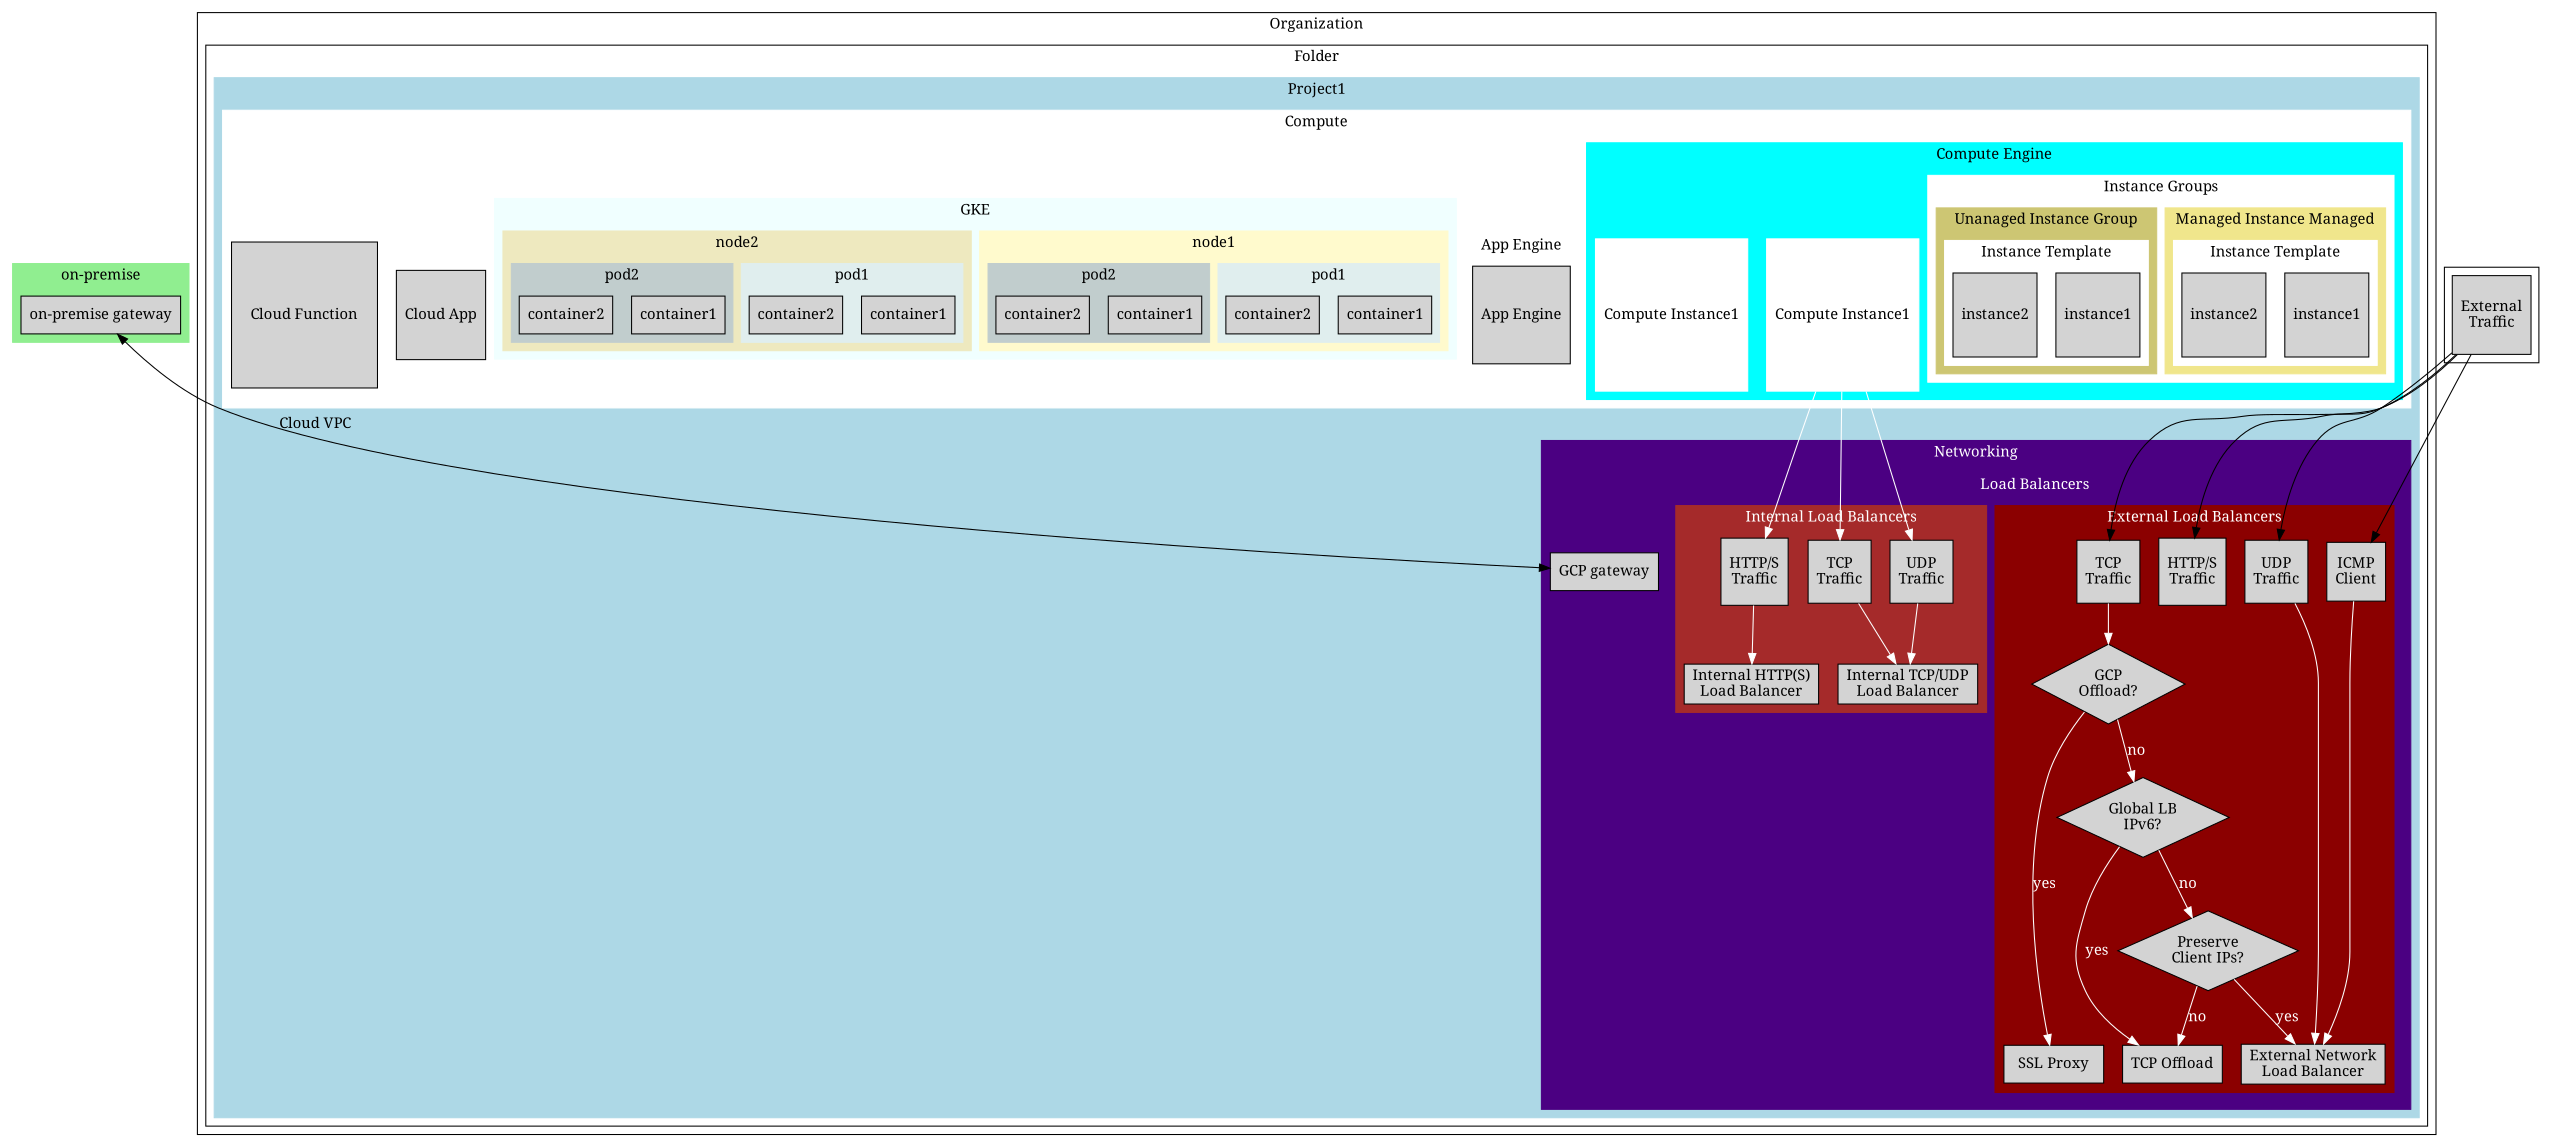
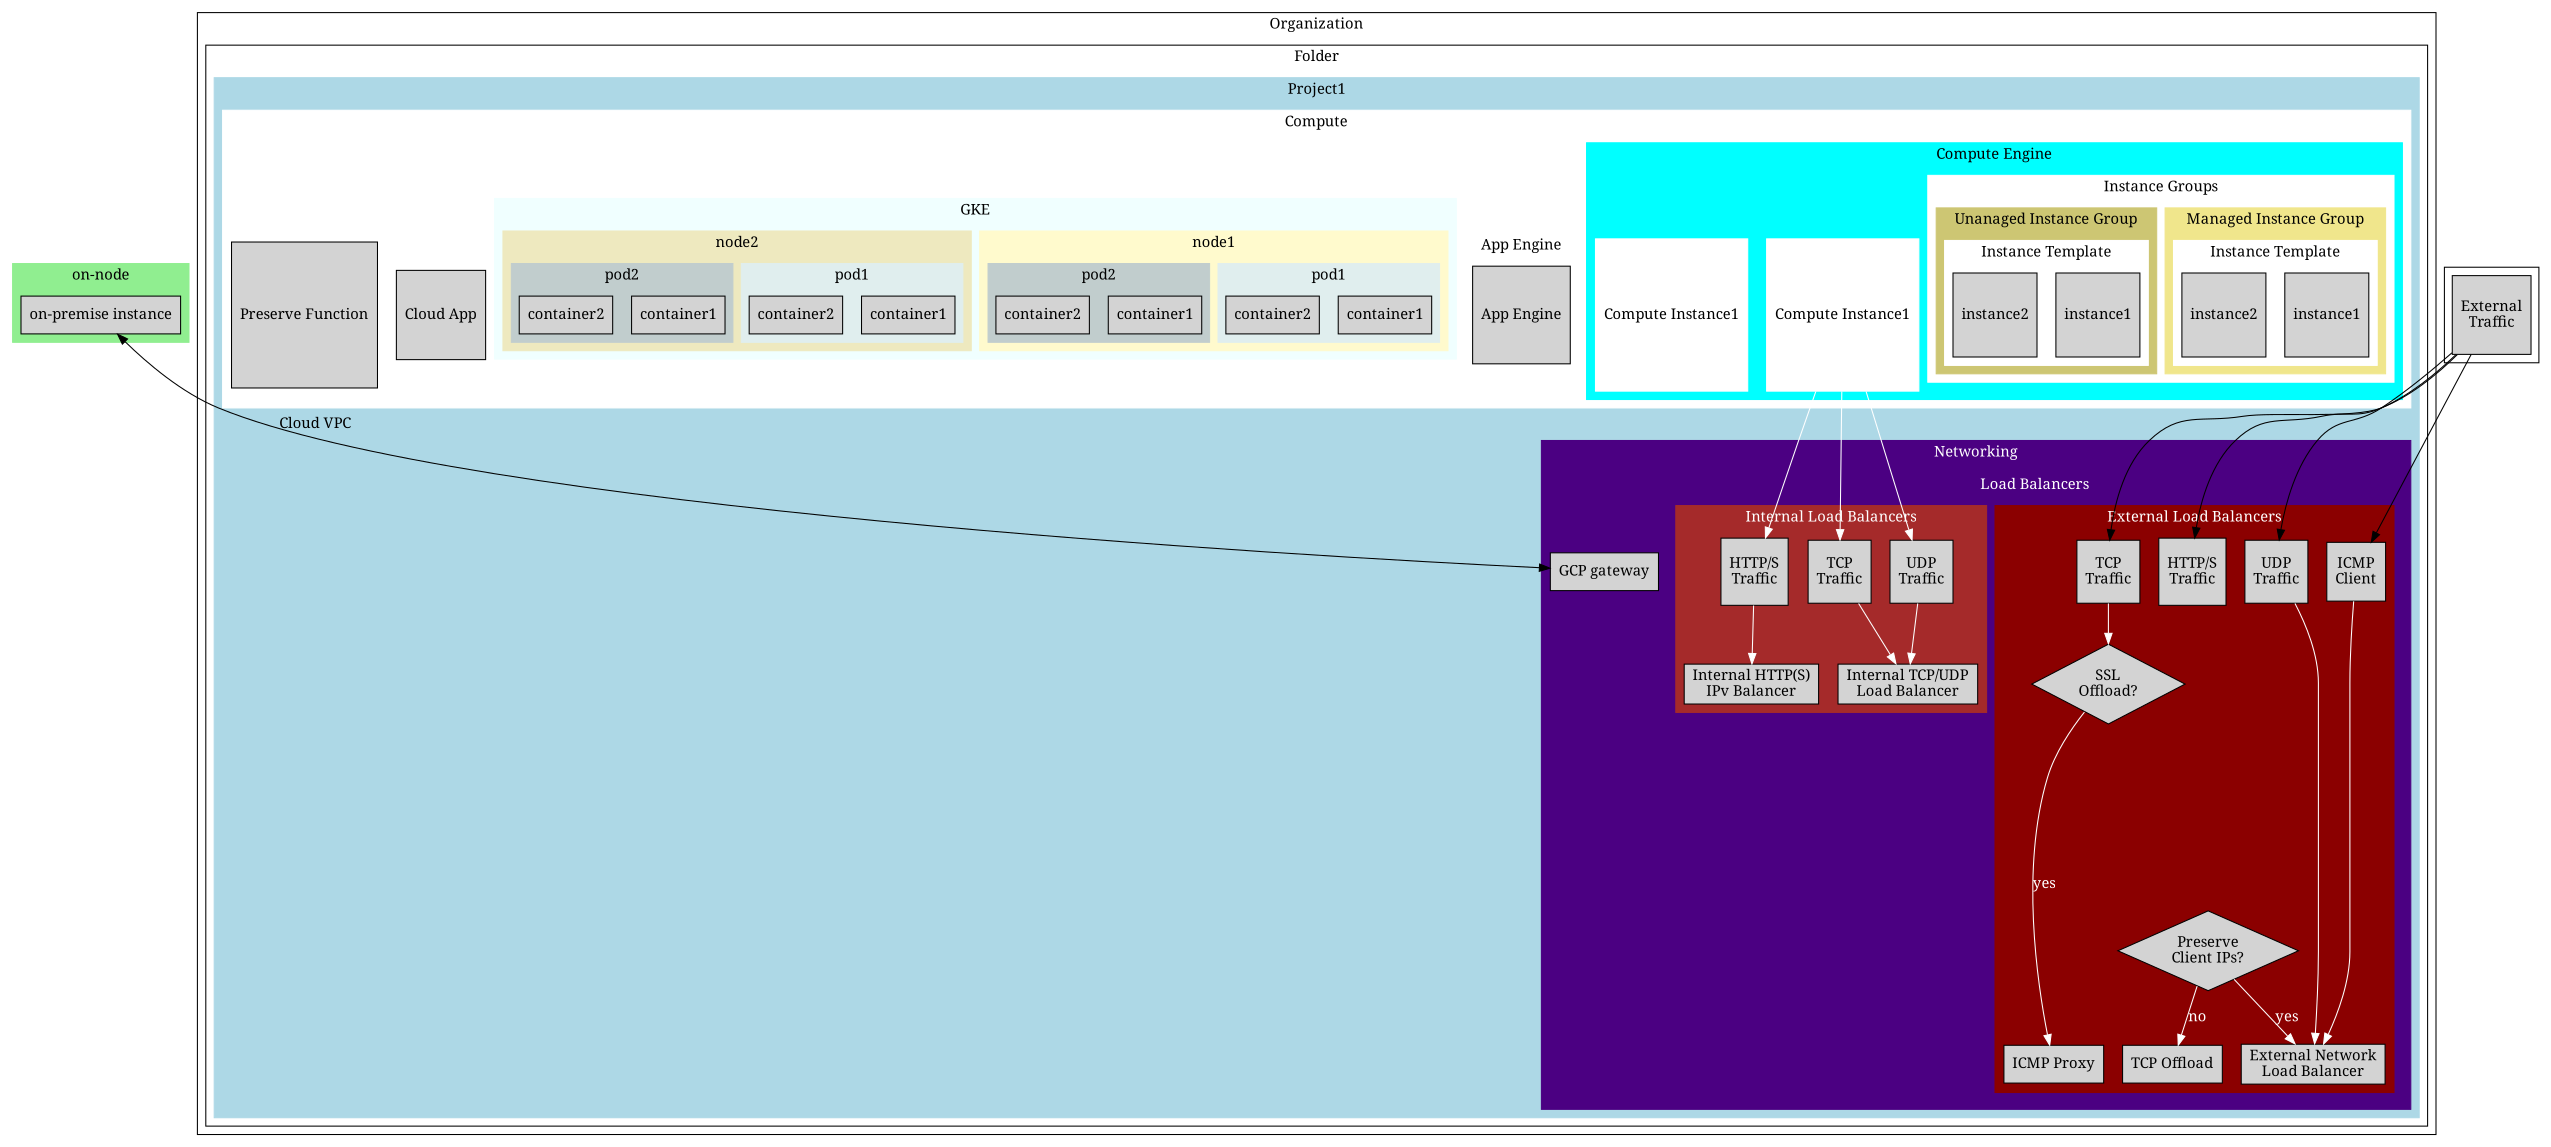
cluster "Managed Instance Managed": label "Managed Instance Managed" -> "Managed Instance Group"
cluster "on-premise": label "on-premise" -> "on-node"
node "on-premise gateway": label "on-premise gateway" -> "on-premise instance"
node "Cloud Function": label "Cloud Function" -> "Preserve Function"
node "Internal HTTP(S) Load Balancer": label "Internal HTTP(S) Load Balancer" -> "Internal HTTP(S) IPv Balancer"
node "GCP Offload?": label "GCP Offload?" -> "SSL Offload?"
node "Global LB IPv6?": removed
node "SSL Proxy": label "SSL Proxy" -> "ICMP Proxy"
